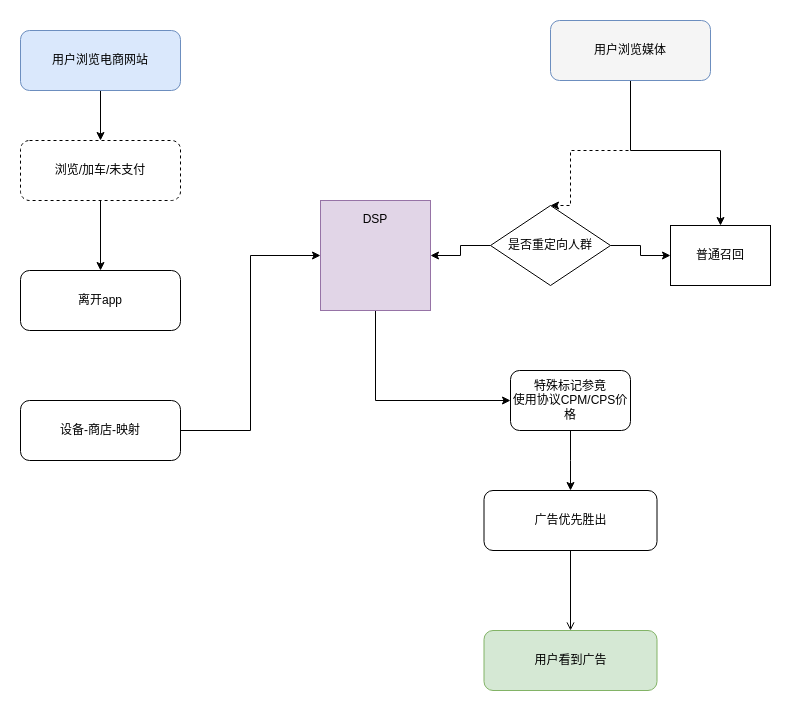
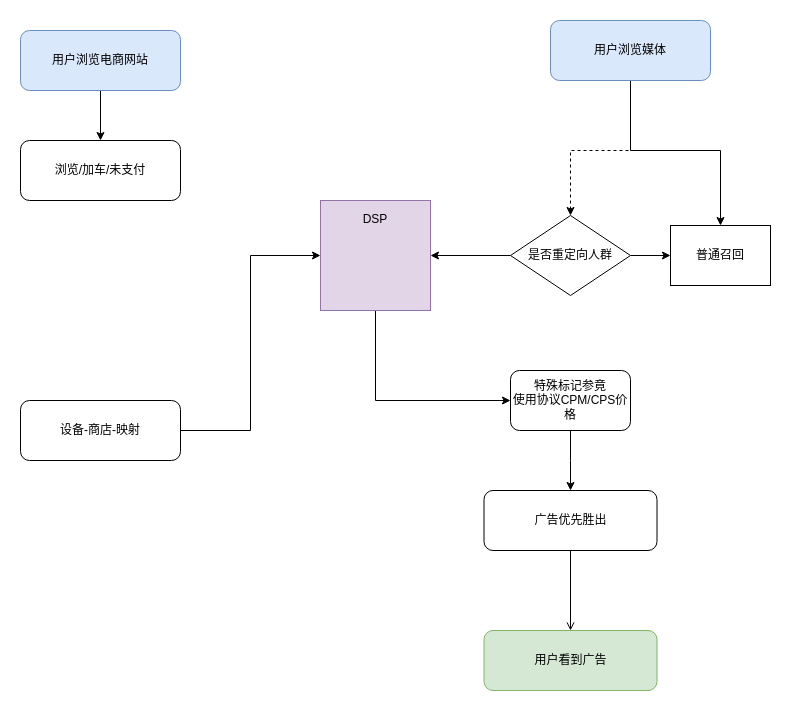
node "用户浏览媒体": fillcolor #f5f5f5 -> #dae8fc
node "浏览/加车/未支付": style dashed -> solid
edge "浏览/加车/未支付" -> "离开app": removed
node "是否重定向人群": moved (551, 246) -> (571, 256)
node "离开app": removed
